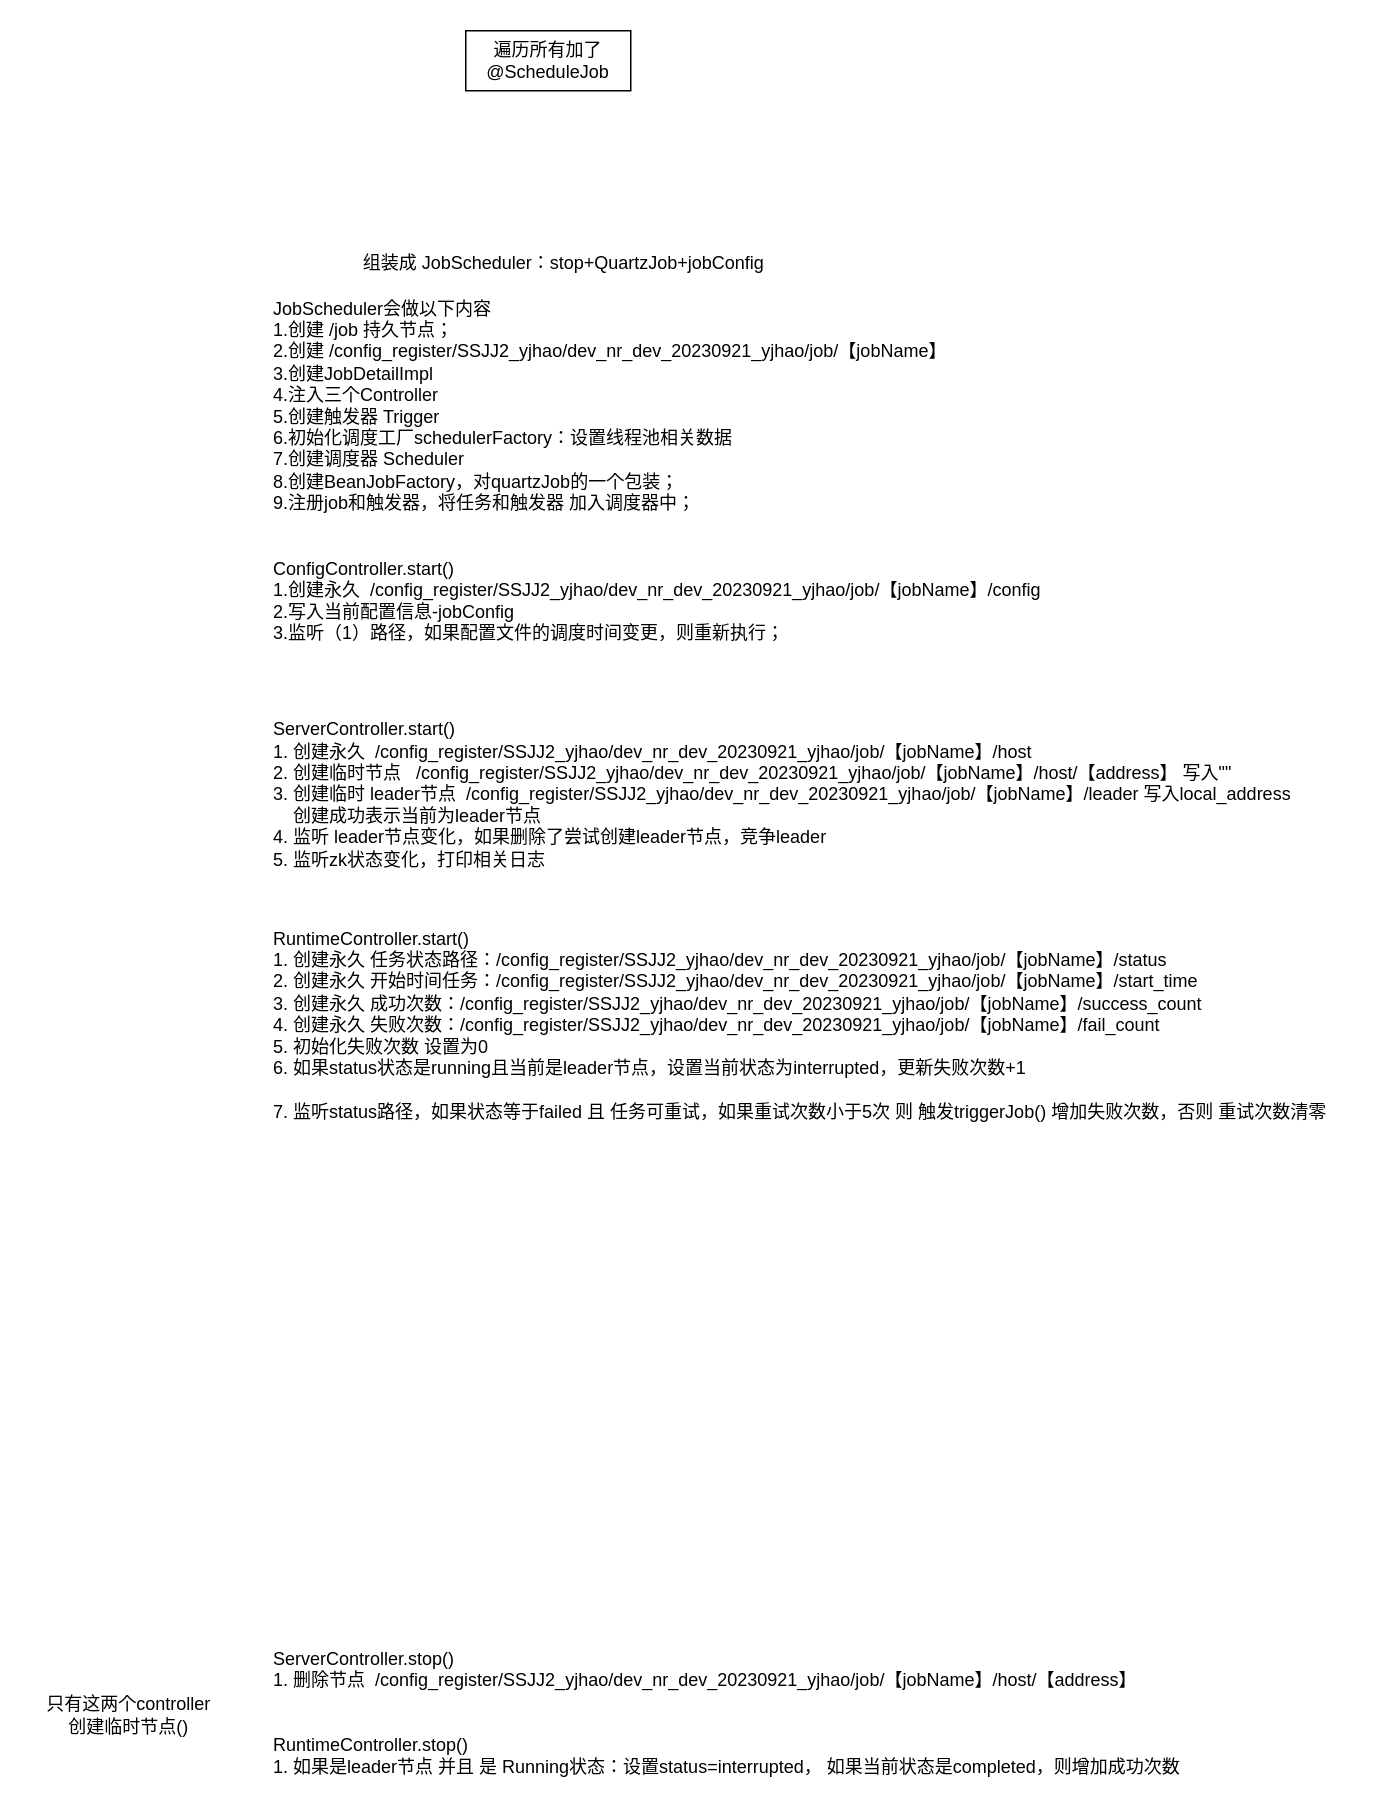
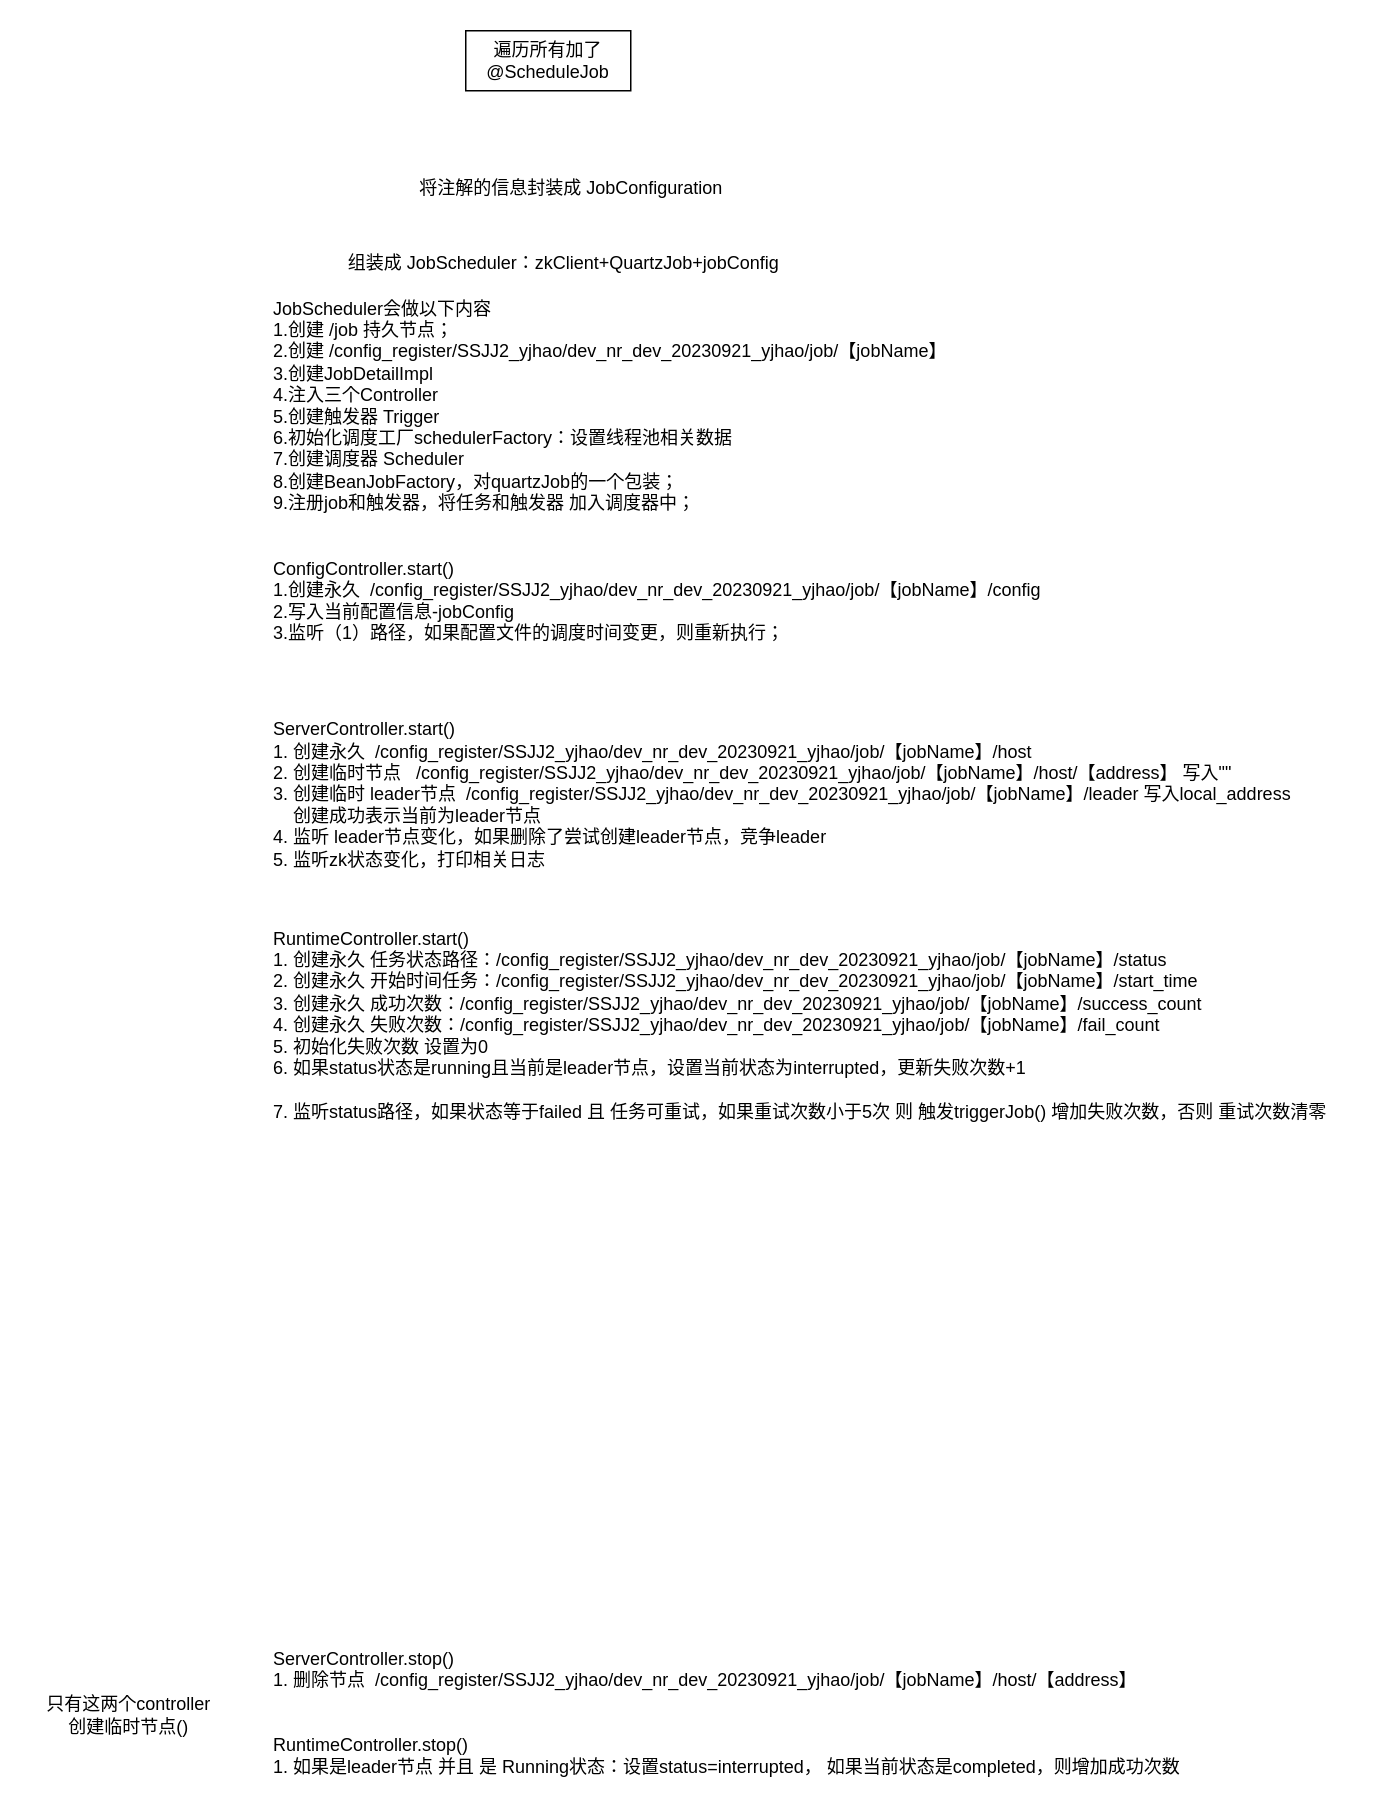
node "将注解的信息封装成 JobConfiguration": added
node "组装成 JobScheduler：stop+QuartzJob+jobConfig": label "组装成 JobScheduler：stop+QuartzJob+jobConfig" -> "组装成 JobScheduler：zkClient+QuartzJob+jobConfig"
